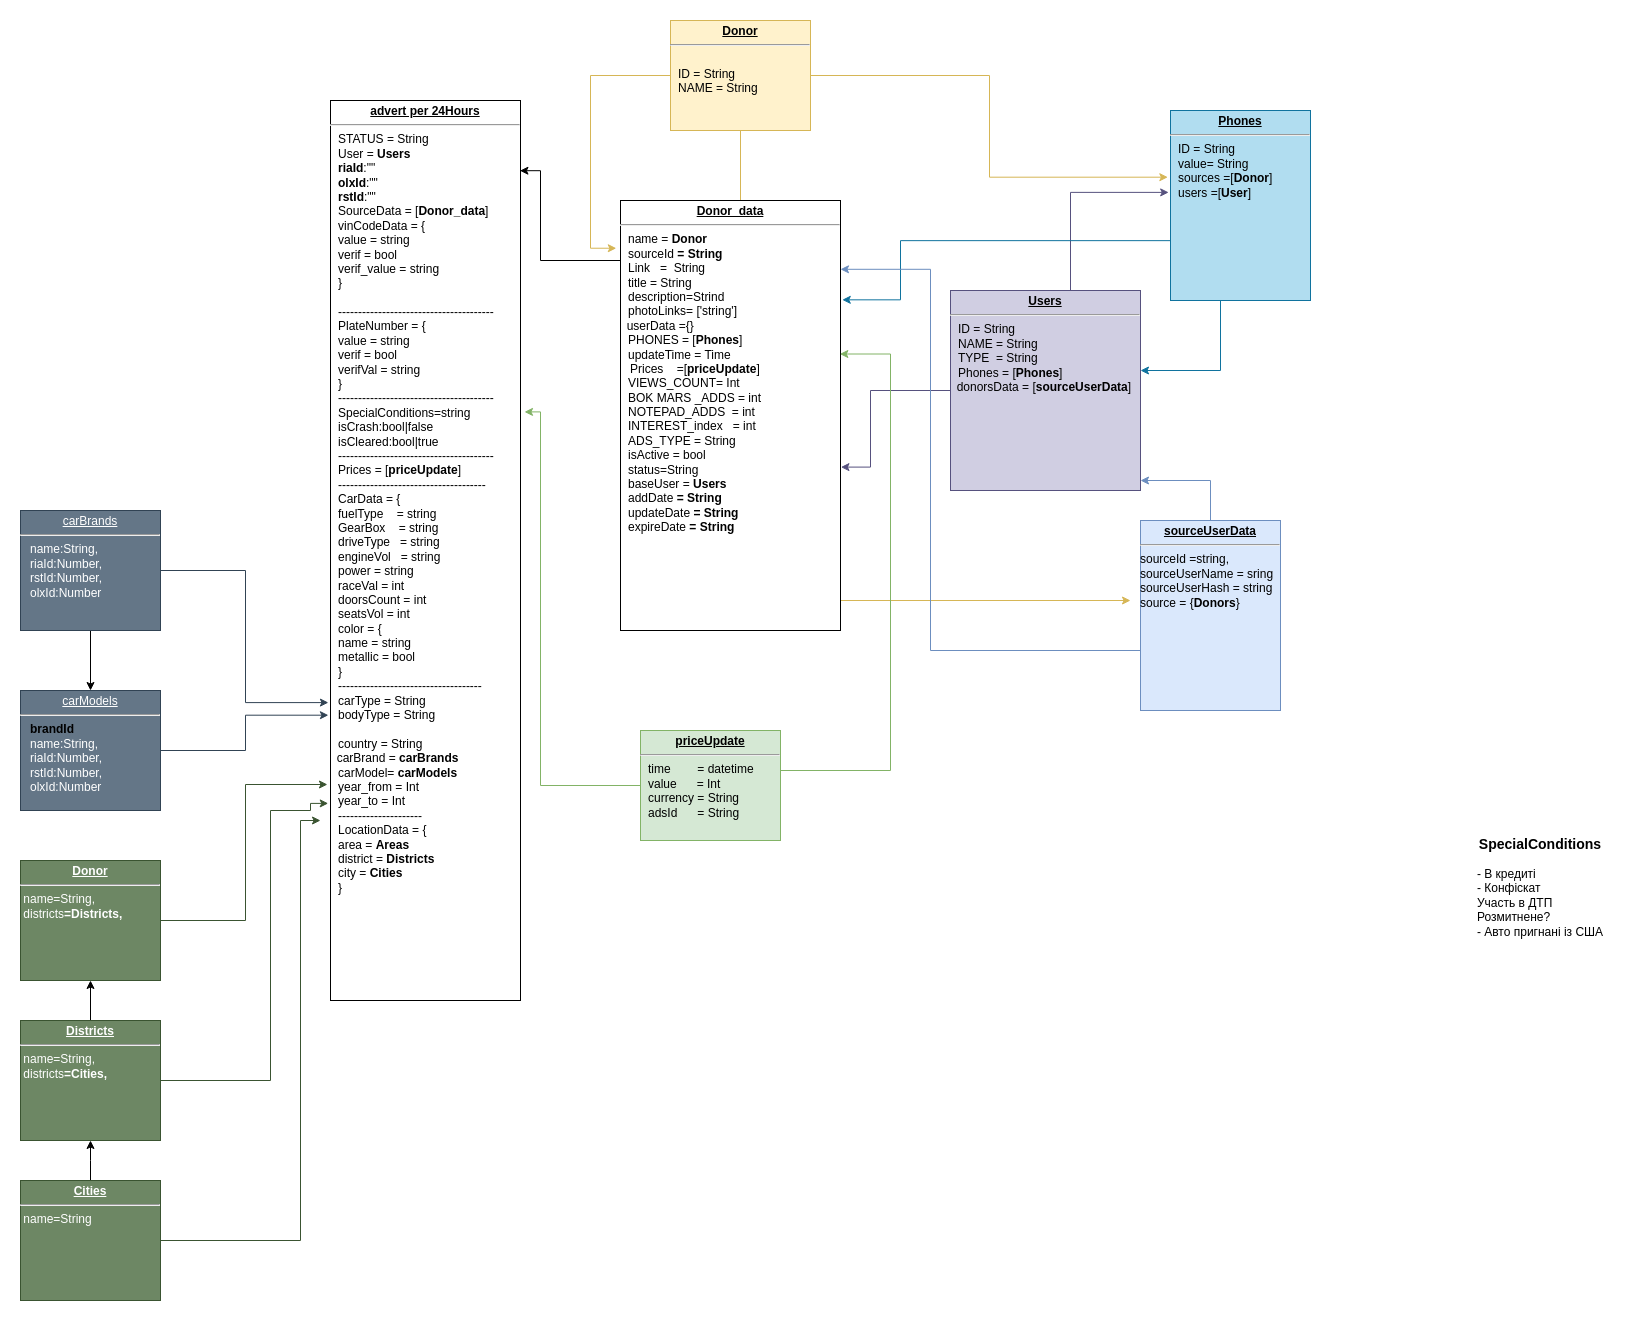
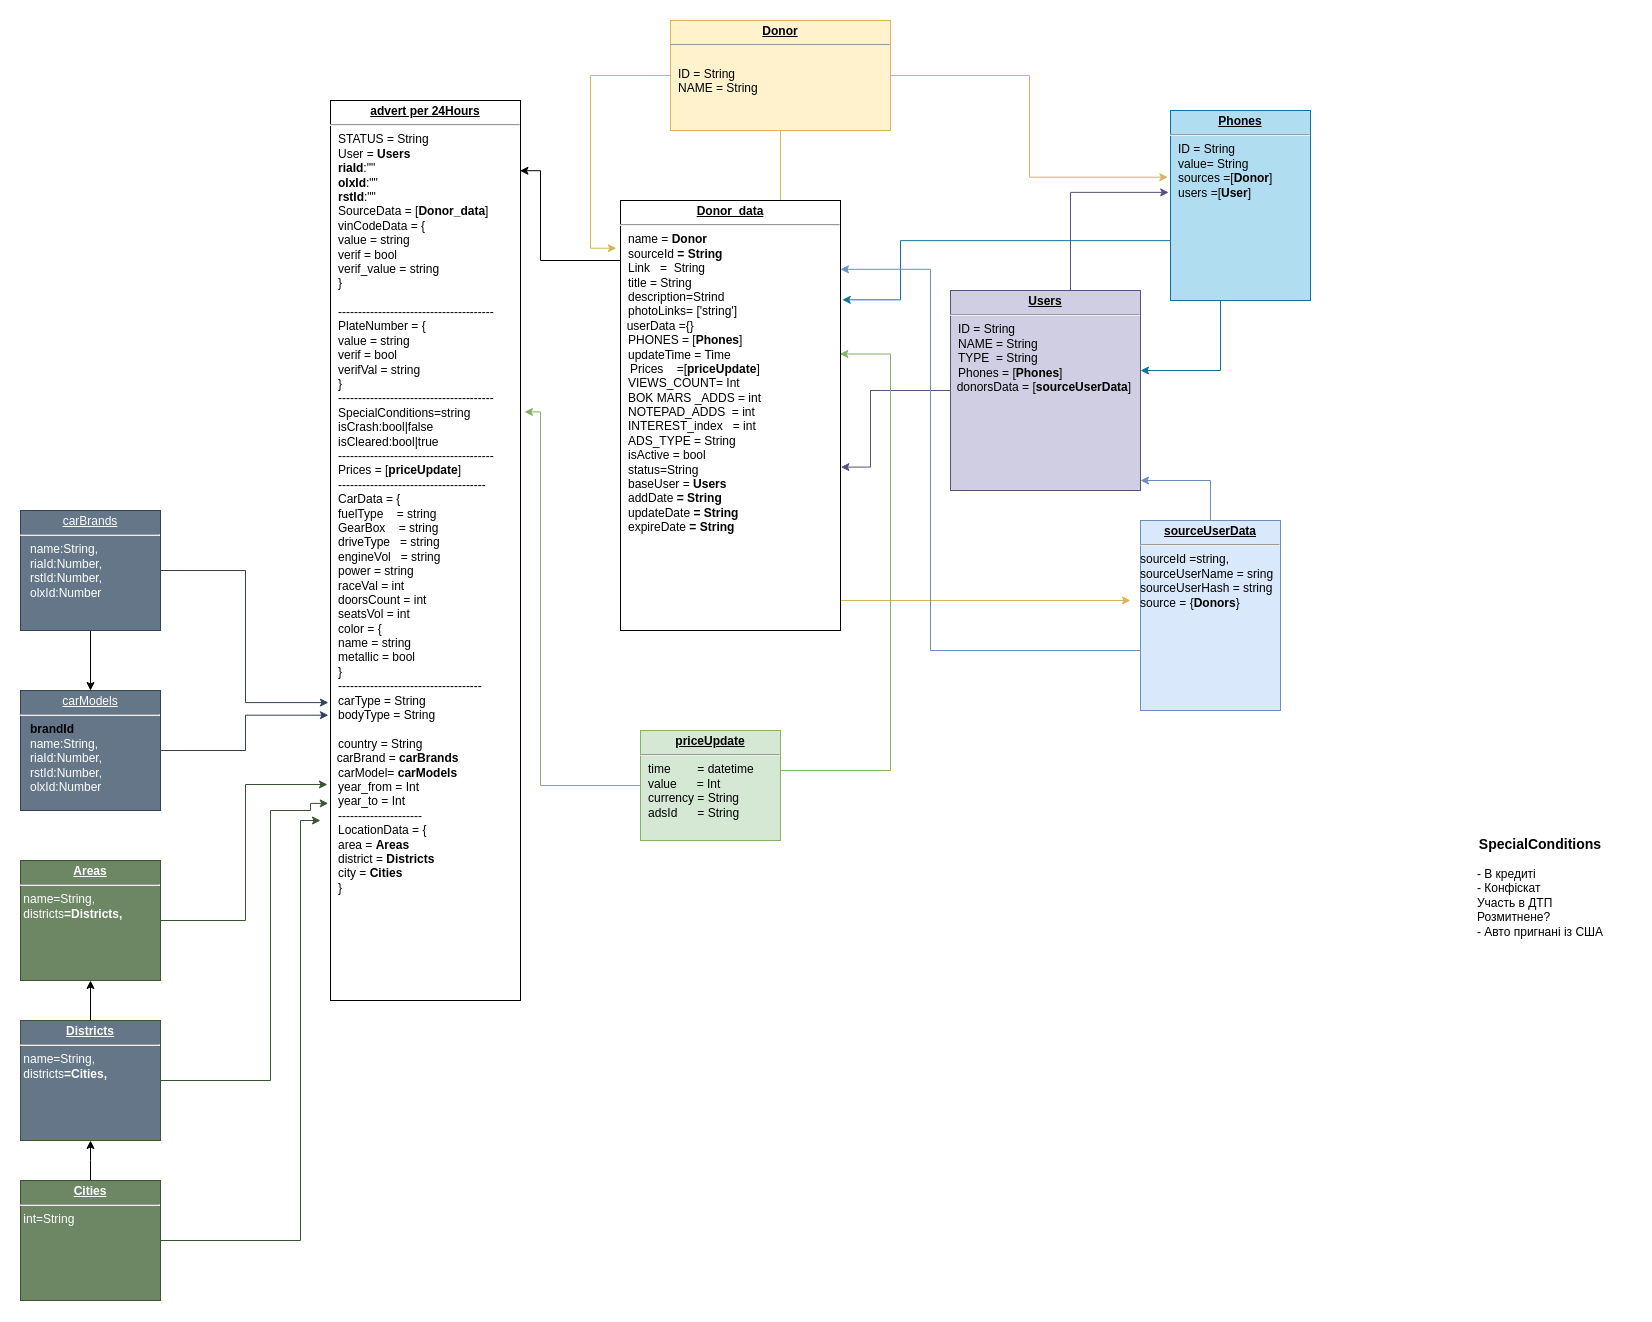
node "Donor ID = String NAME = String": size 140x110 -> 220x110
node "Donor name=String, districts=Districts,": label "Donor name=String, districts=Districts," -> "Areas name=String, districts=Districts,"
node "Districts name=String, districts=Cities,": fillcolor #6d8764 -> #647687
node "Cities name=String": label "Cities name=String" -> "Cities int=String"
